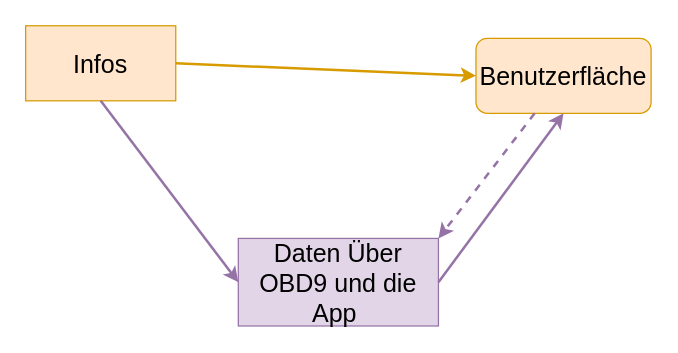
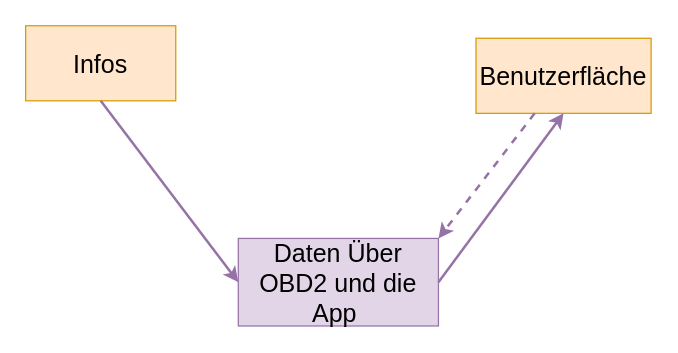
edge "Infos" -> "Benutzerfläche": removed
node "Benutzerfläche": shape rounded rectangle -> rectangle
node "Daten Über OBD9 und die App": label "Daten Über OBD9 und die App" -> "Daten Über OBD2 und die App"
